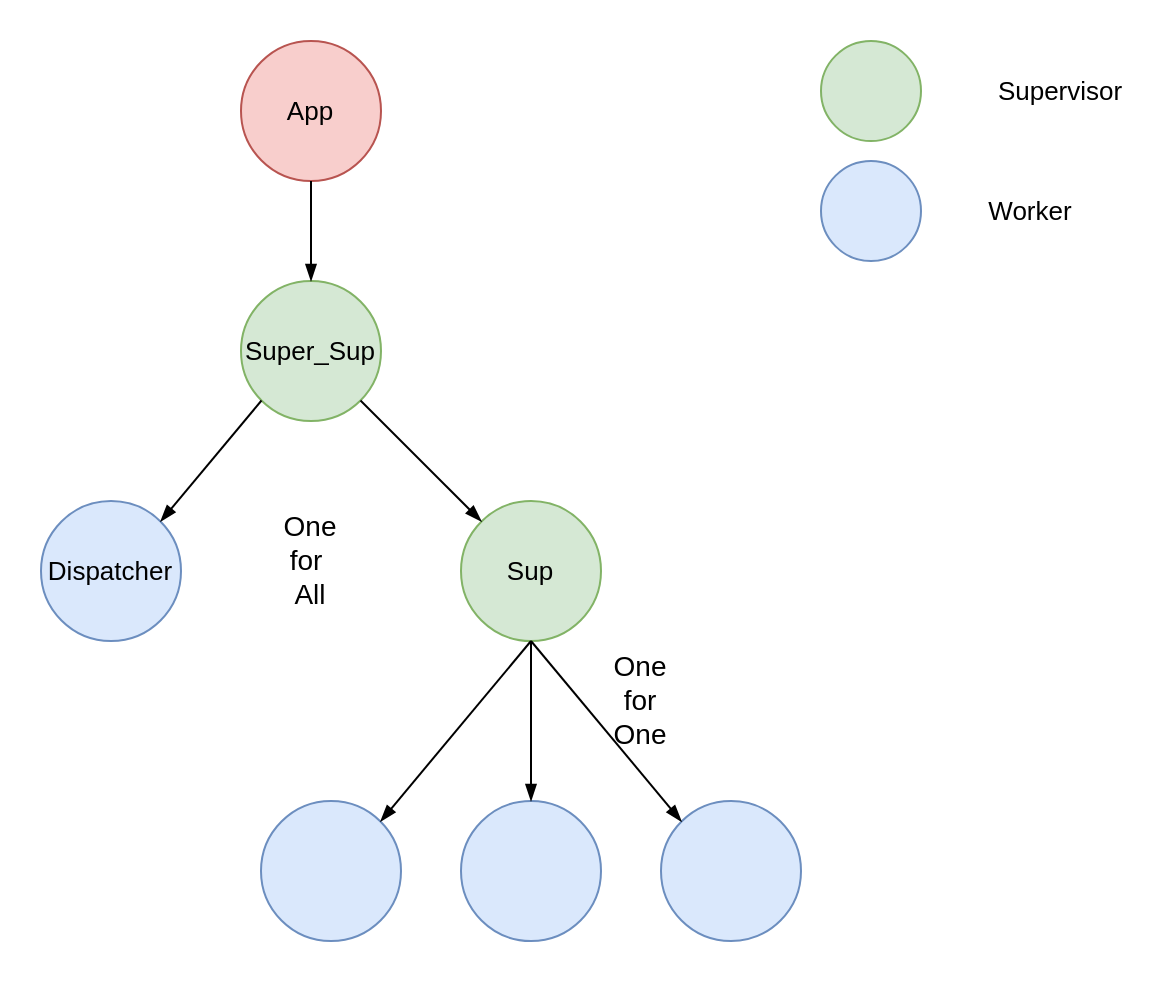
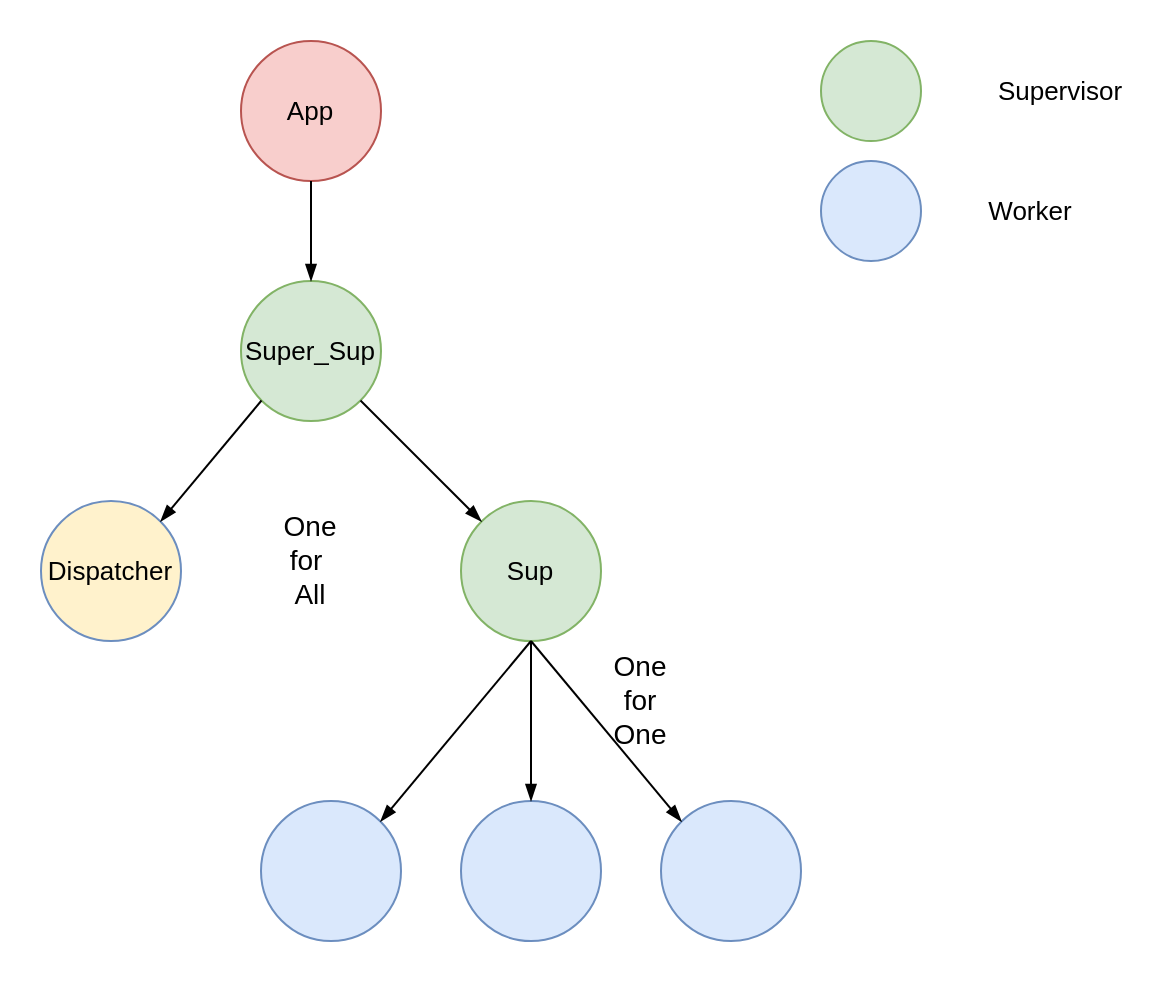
node "Dispatcher": fillcolor #dae8fc -> #fff2cc
